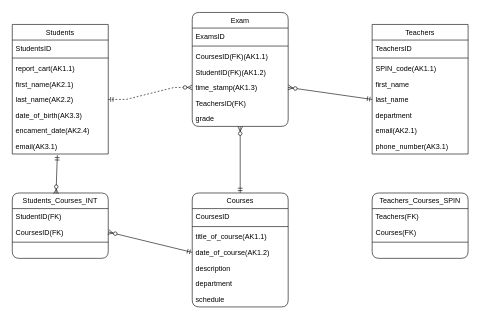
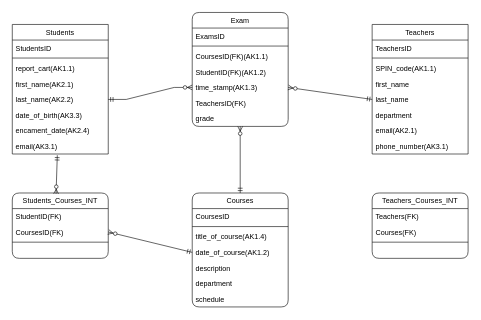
edge "time_stamp(AK1.3)" -- "last_name(AK2.2)": style dashed -> solid
node "Teachers_Courses_SPIN": label "Teachers_Courses_SPIN" -> "Teachers_Courses_INT"
node "title_of_course(AK1.1)": label "title_of_course(AK1.1)" -> "title_of_course(AK1.4)"
